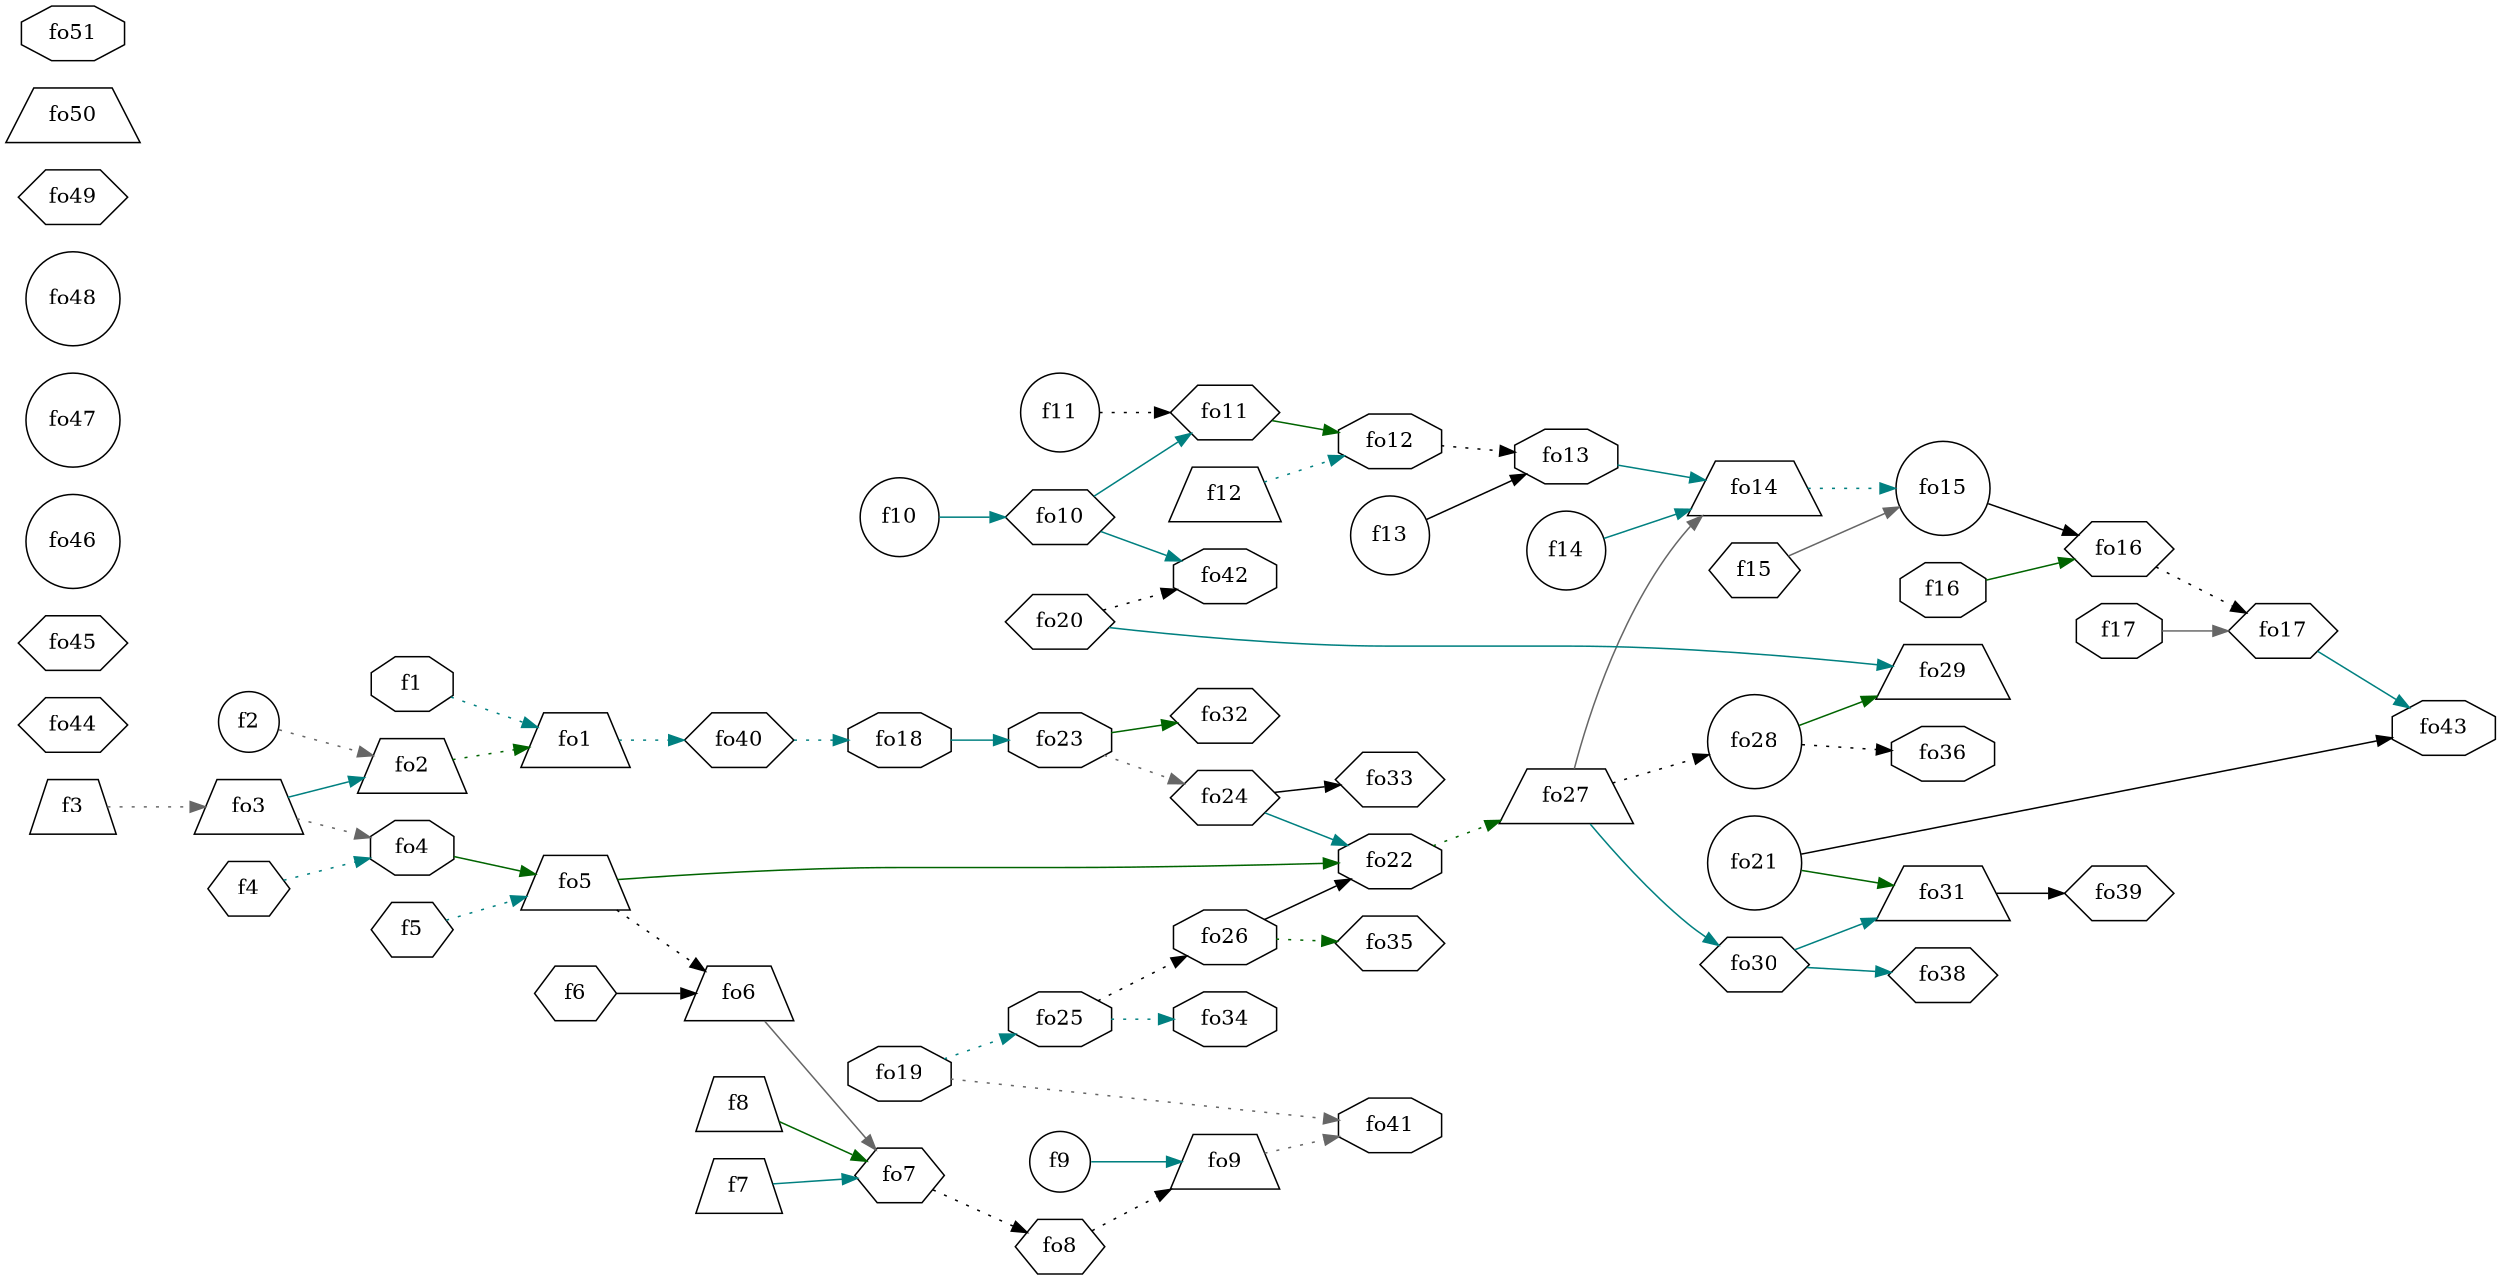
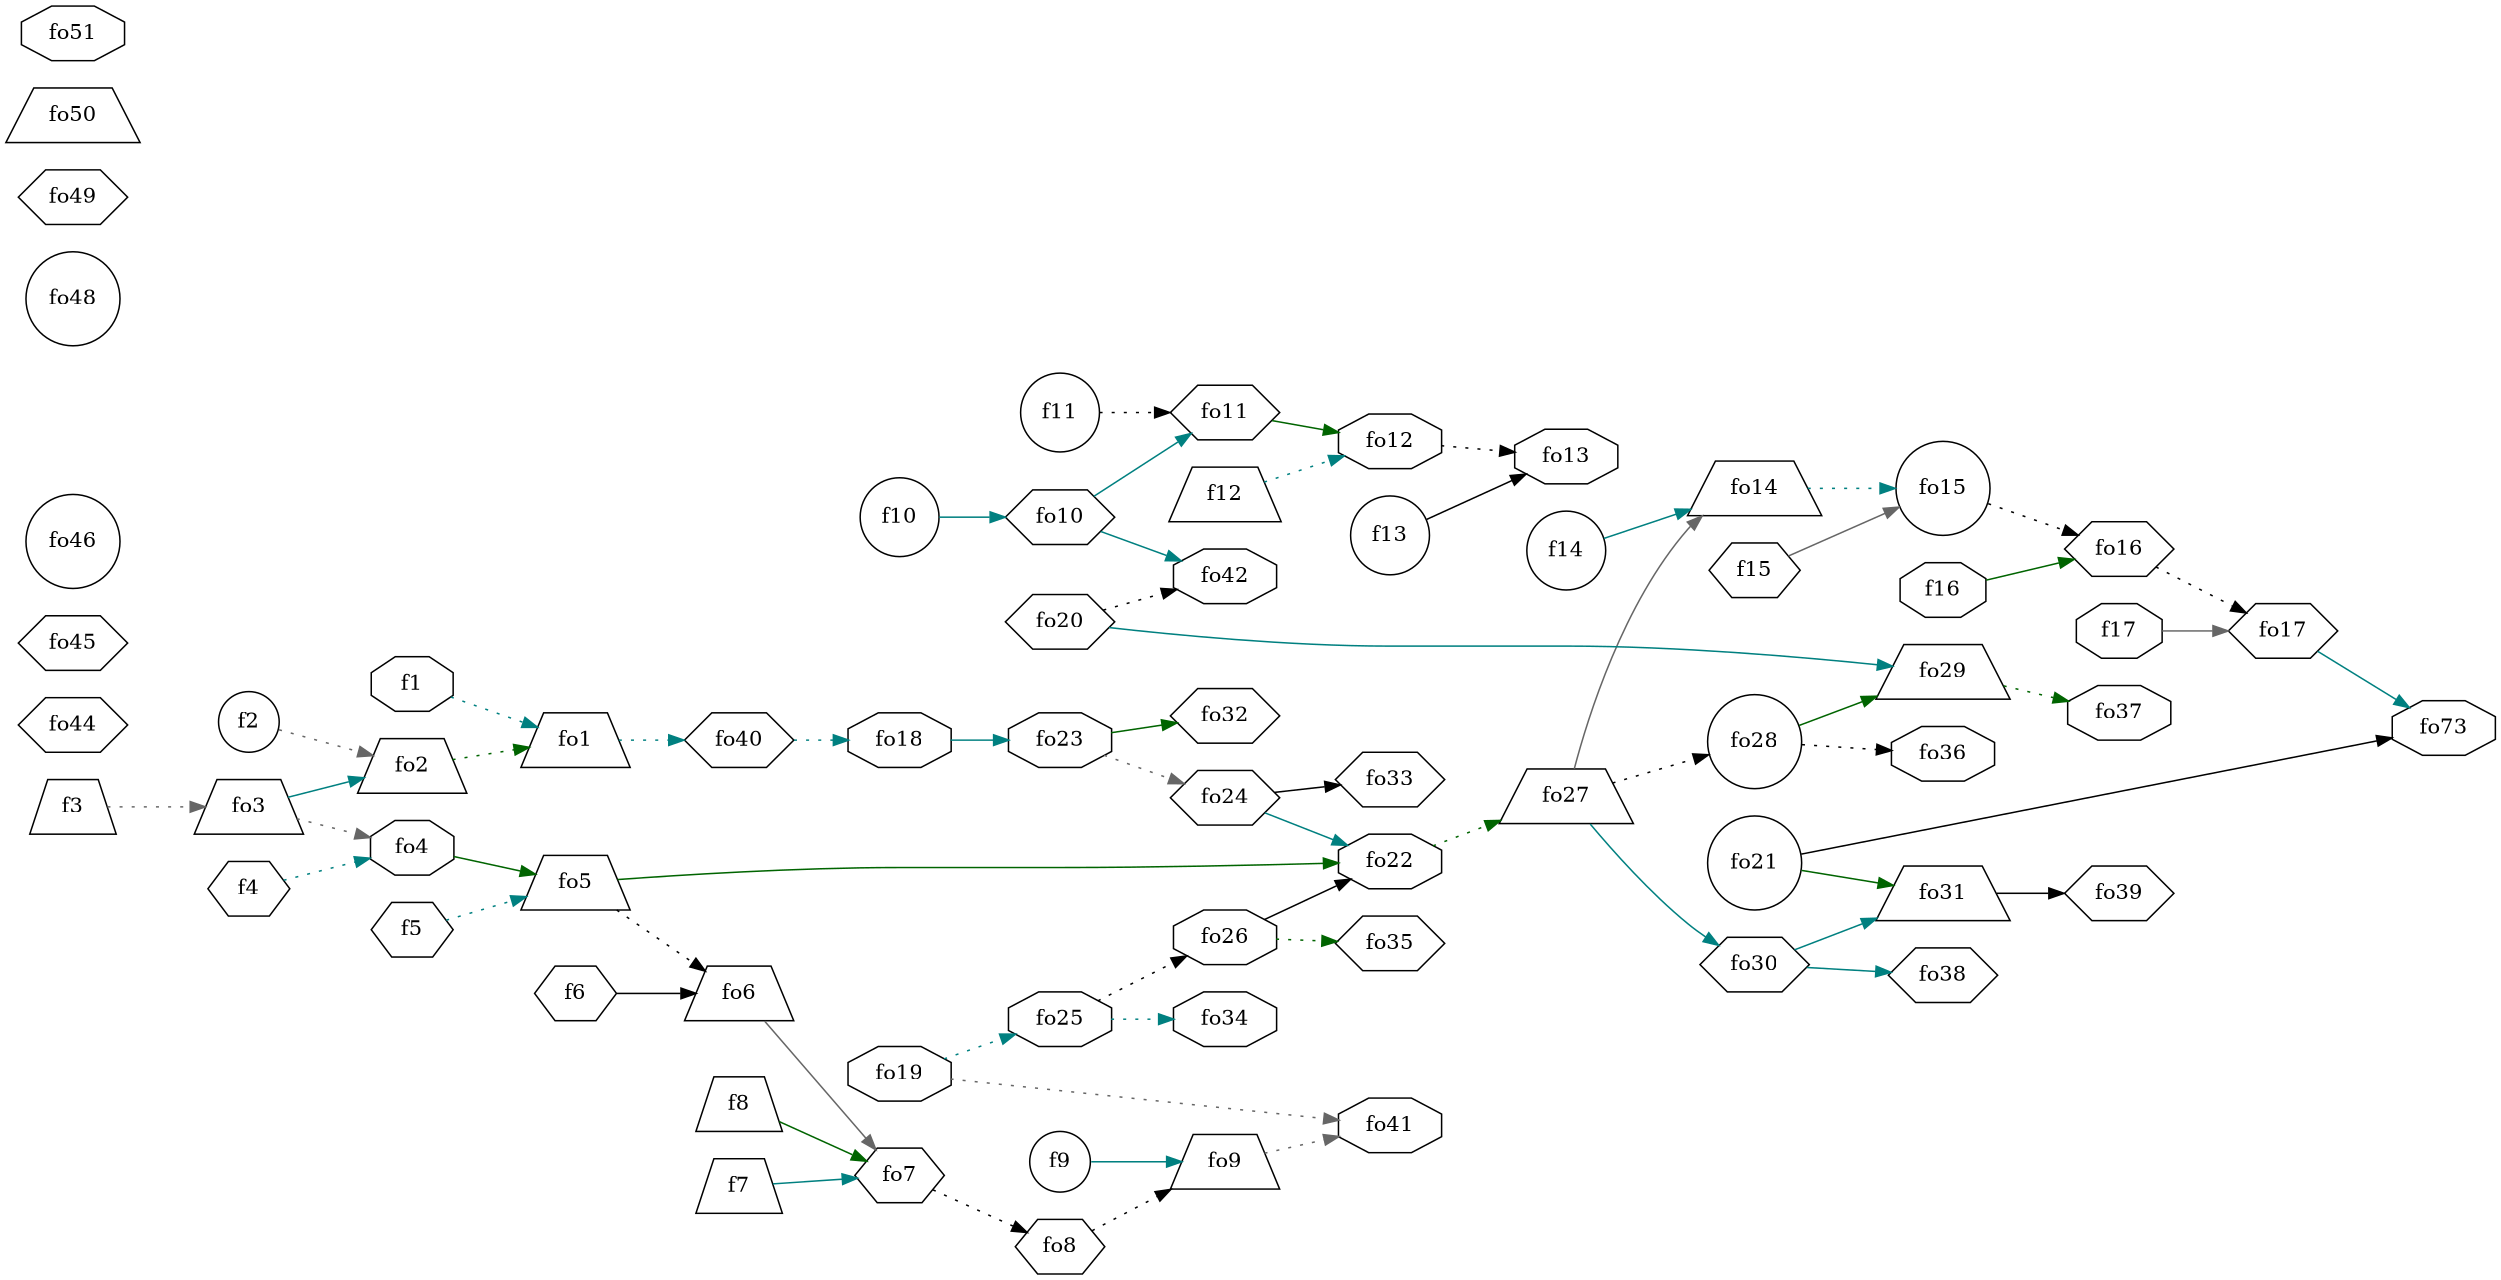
node "fo47": removed
edge "fo13" -> "fo14": removed
edge "fo15" -> "fo16": style solid -> dotted
node "fo37": added
node "fo43": label "fo43" -> "fo73"
